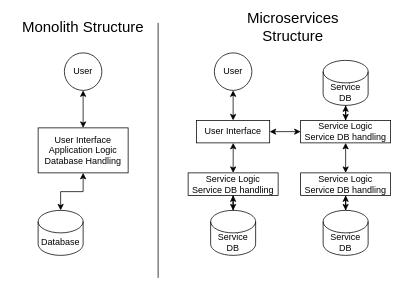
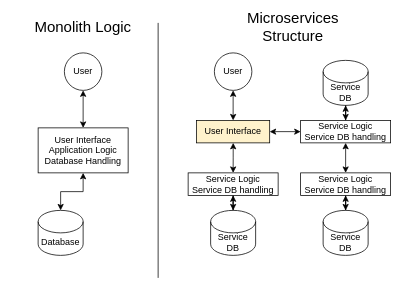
node "Monolith Structure": label "Monolith Structure" -> "Monolith Logic"
node "User Interface": fillcolor #ffffff -> #fff2cc
